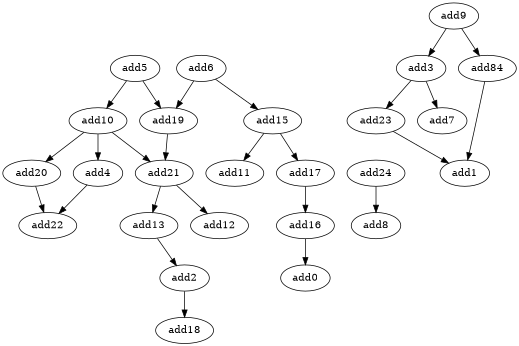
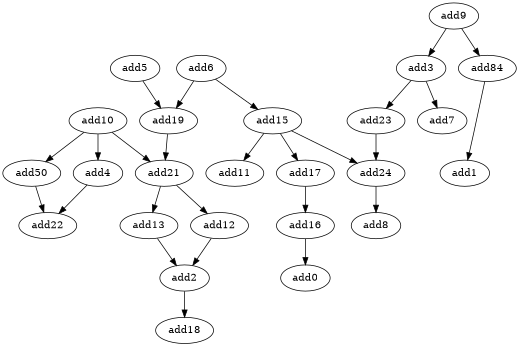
edge "add5" -> "add10": removed
edge "add15" -> "add24": added
edge "add23" -> "add1": now "add23" -> "add24"
node "add20": label "add20" -> "add50"
edge "add12" -> "add2": added
